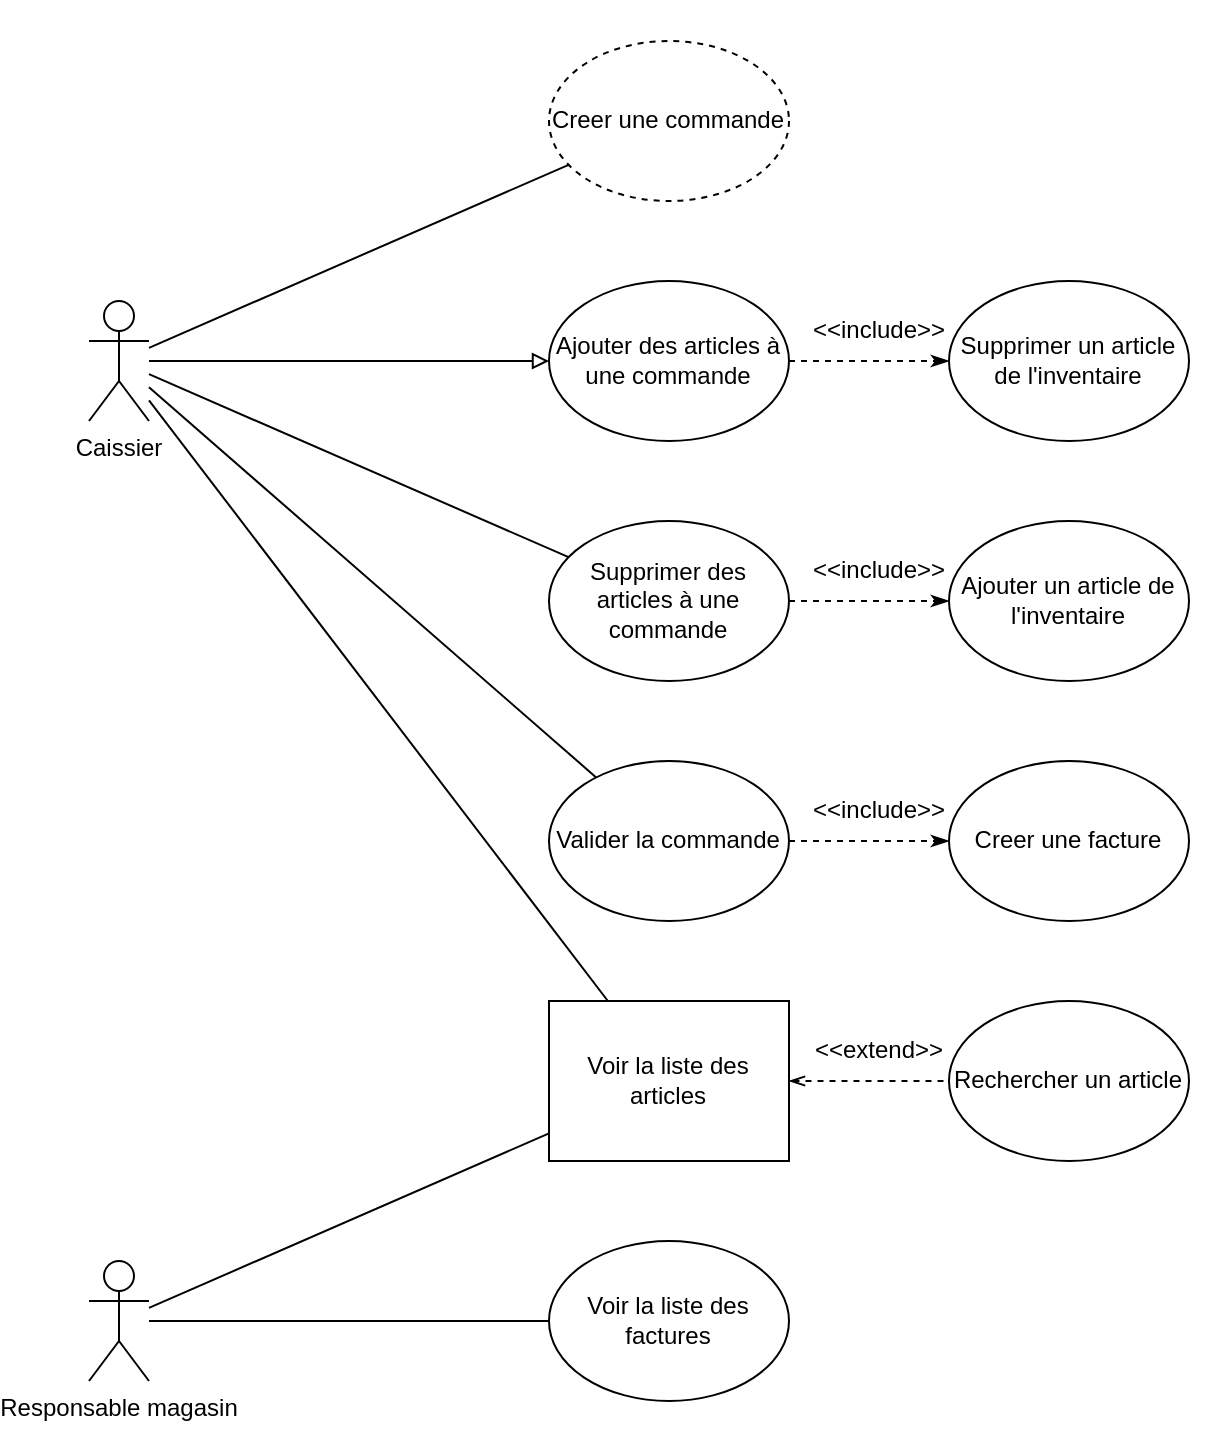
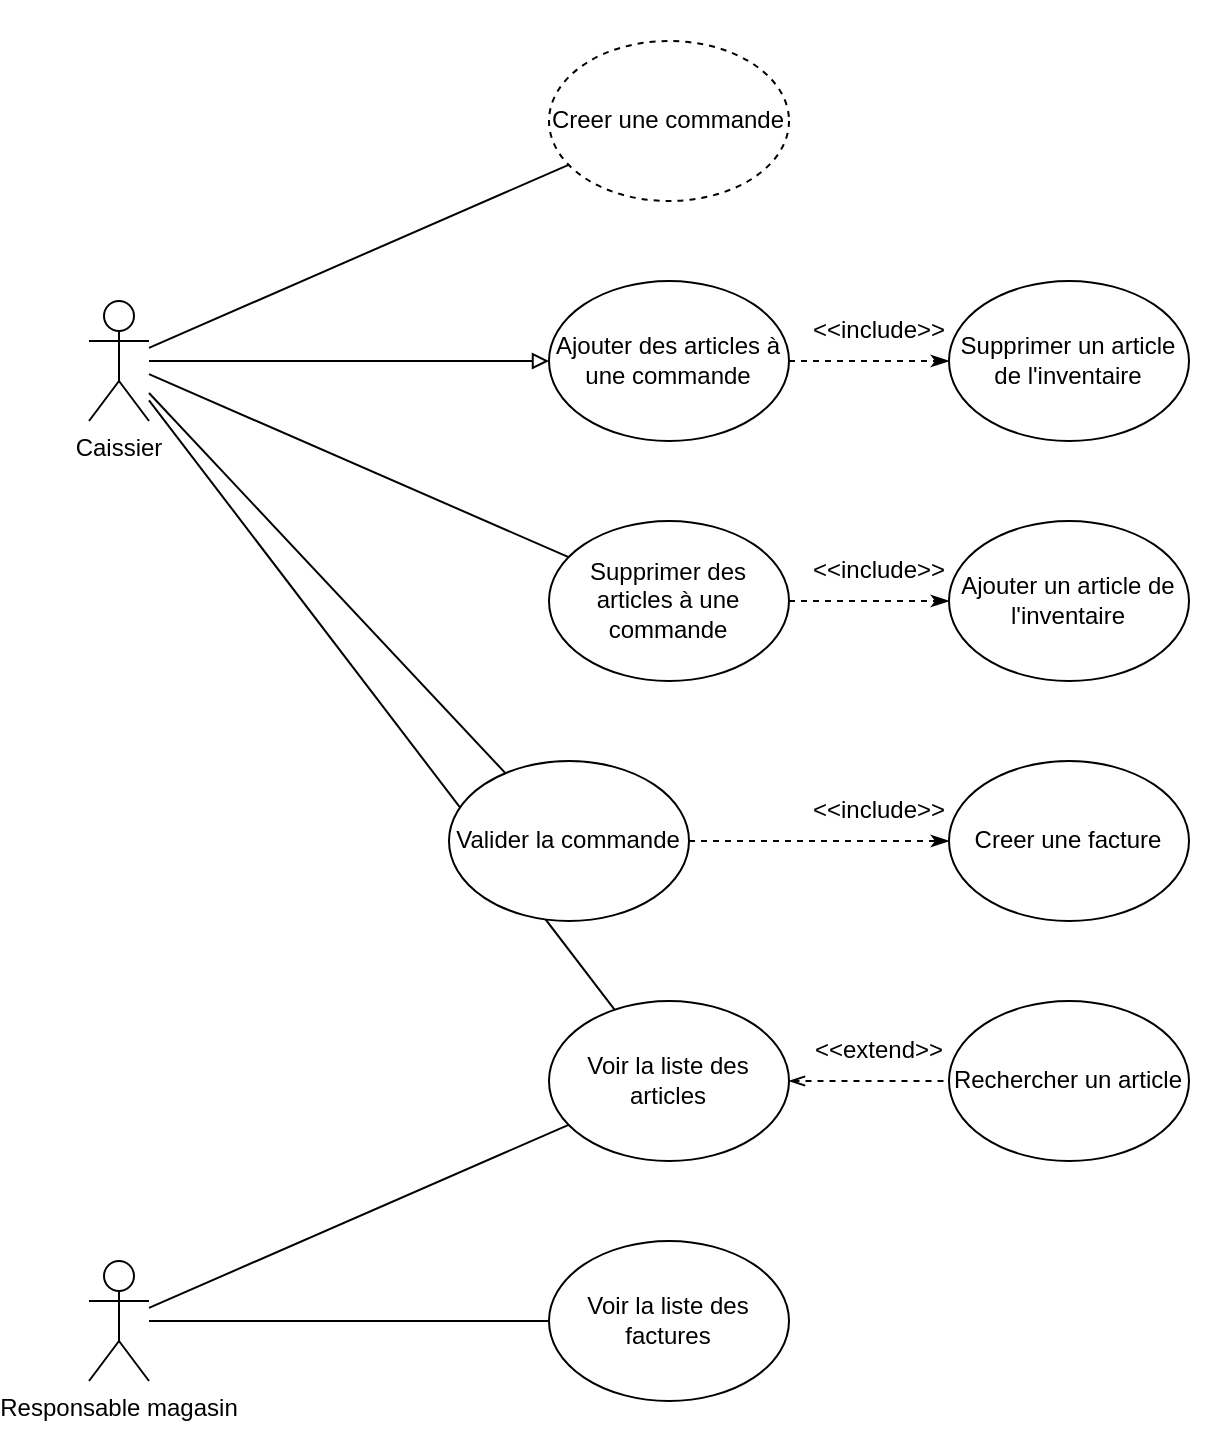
node "Valider la commande": moved (669, 841) -> (569, 841)
node "Voir la liste des articles": shape rectangle -> ellipse
